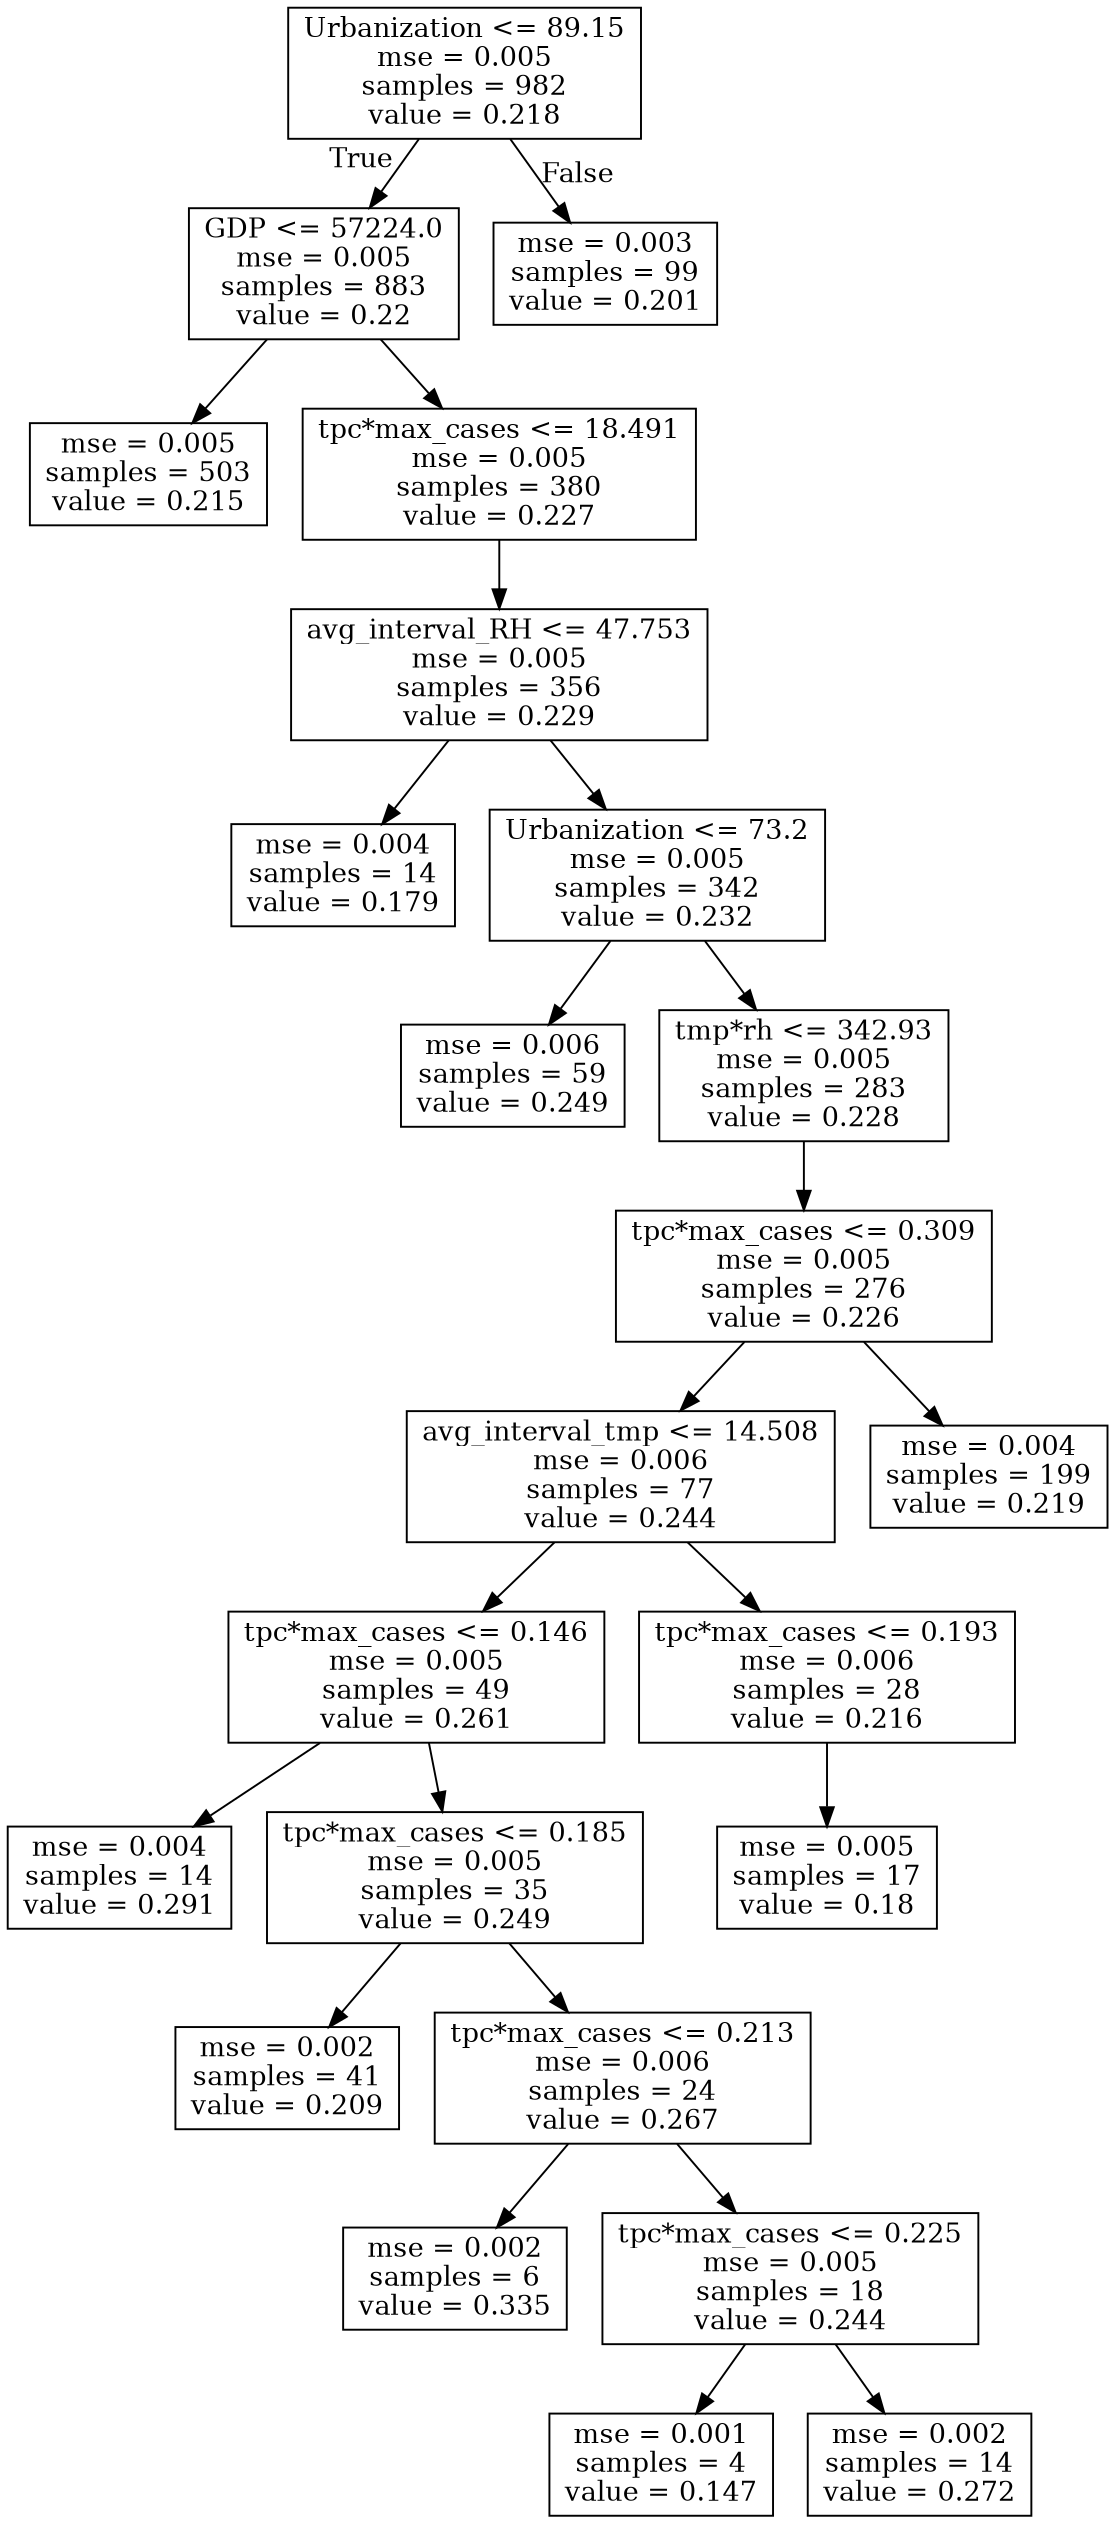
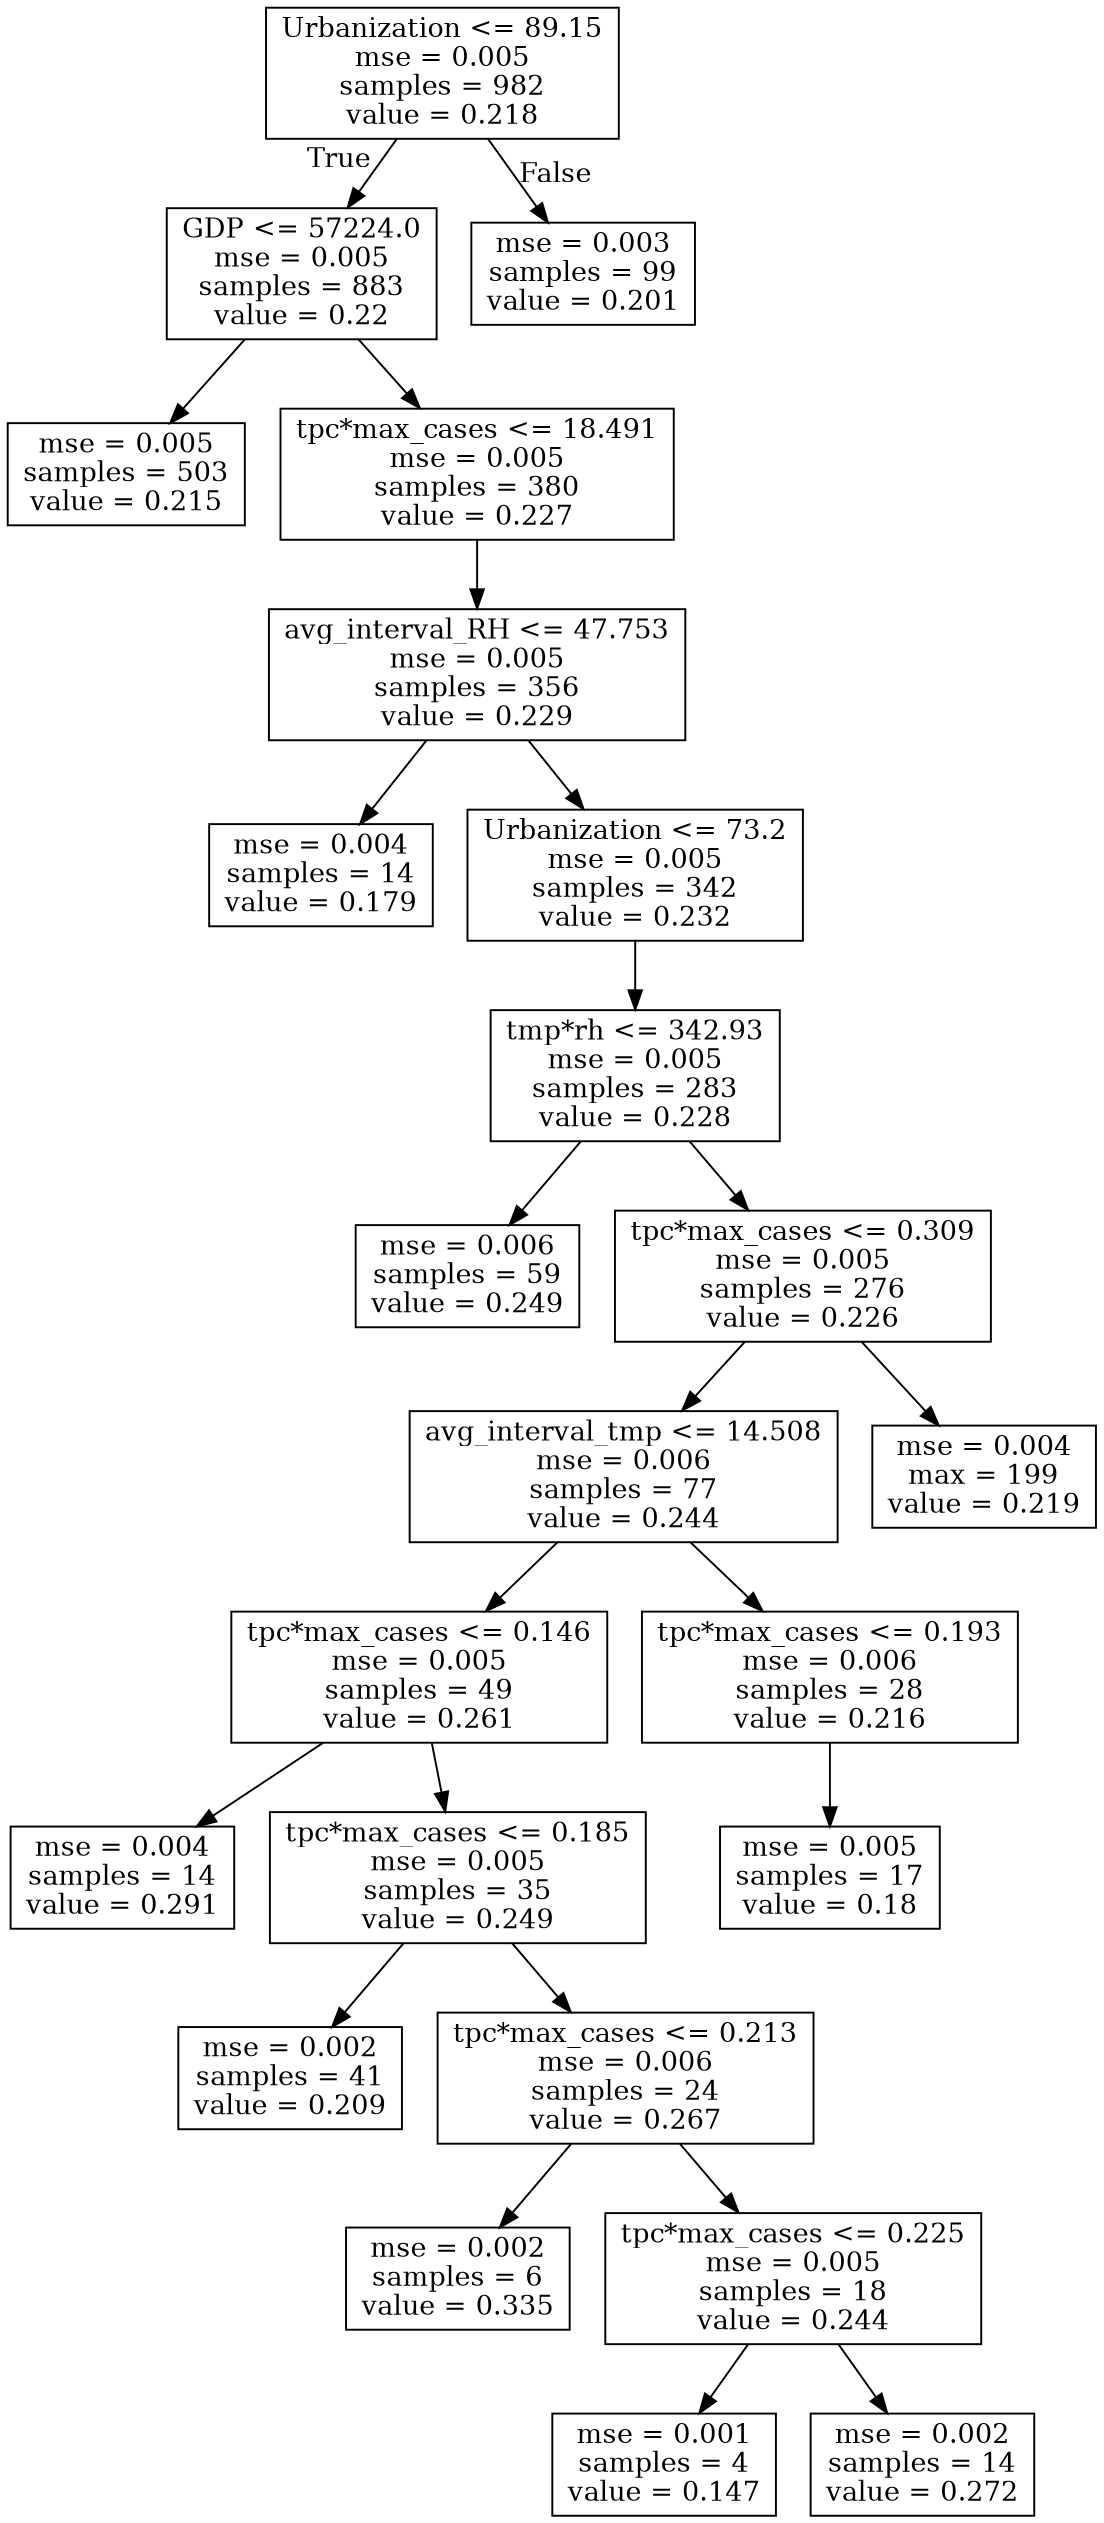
edge "Urbanization <= 73.2 mse = 0.005 samples = 342 value = 0.232" -> "mse = 0.006 samples = 59 value = 0.249": now "tmp*rh <= 342.93 mse = 0.005 samples = 283 value = 0.228" -> "mse = 0.006 samples = 59 value = 0.249"
node "mse = 0.004 samples = 199 value = 0.219": label "mse = 0.004 samples = 199 value = 0.219" -> "mse = 0.004 max = 199 value = 0.219"
